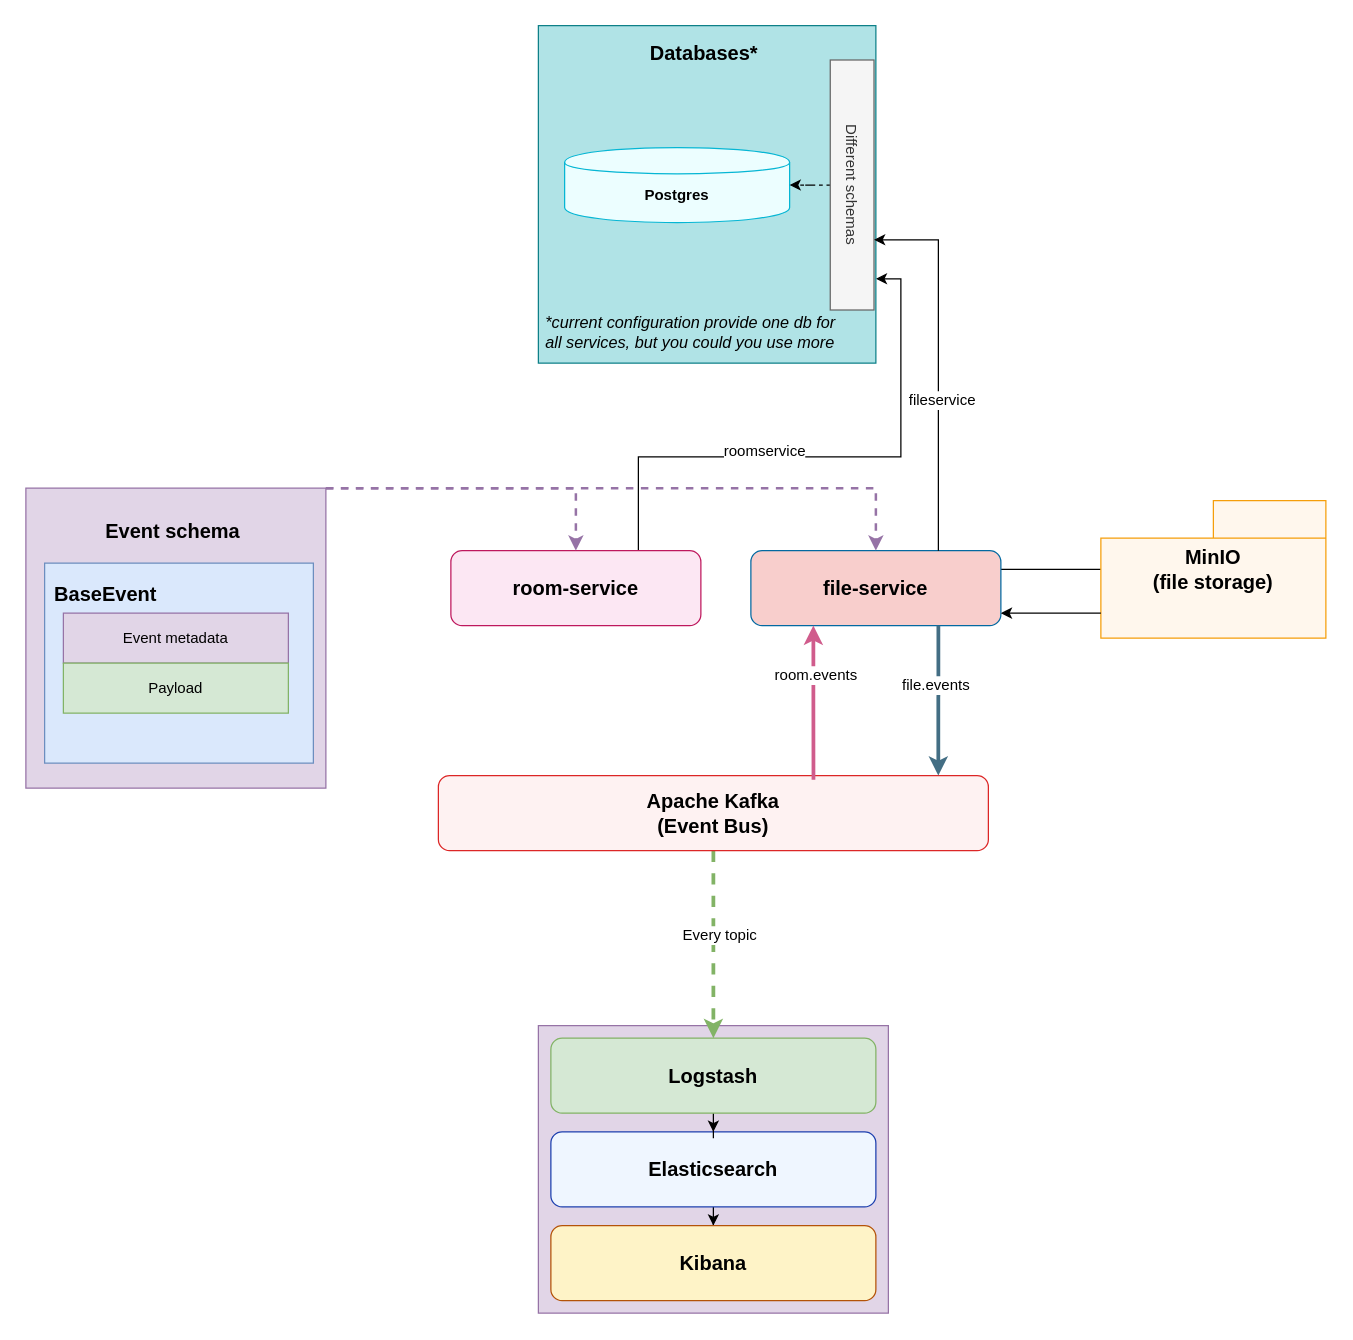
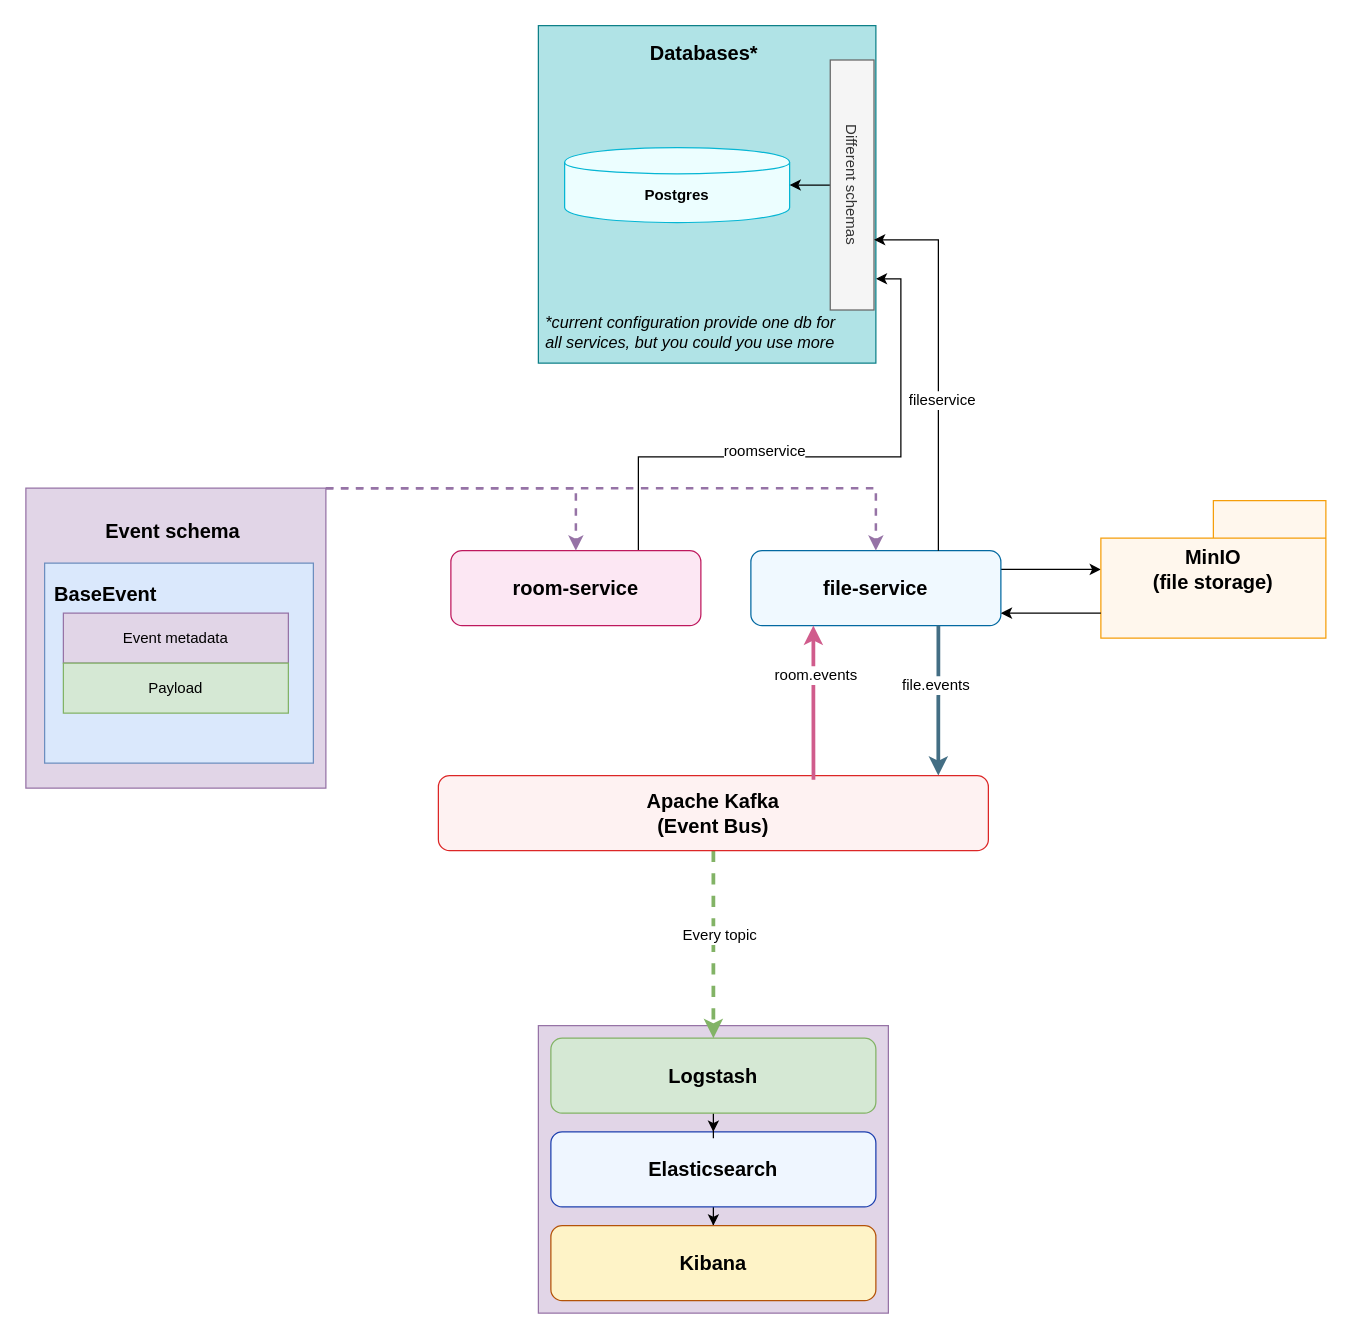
edge "Different schemas" -> "Postgres": style dashed -> solid
edge "MinIO (file storage)" -- "file-service": arrowhead none -> classic
node "file-service": fillcolor #f8cecc -> #f0f9ff
